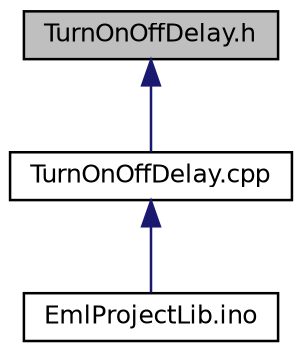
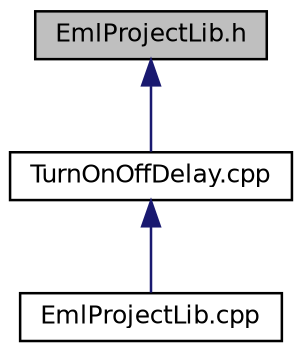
node "TurnOnOffDelay.h": label "TurnOnOffDelay.h" -> "EmlProjectLib.h"
node "EmlProjectLib.ino": label "EmlProjectLib.ino" -> "EmlProjectLib.cpp"
